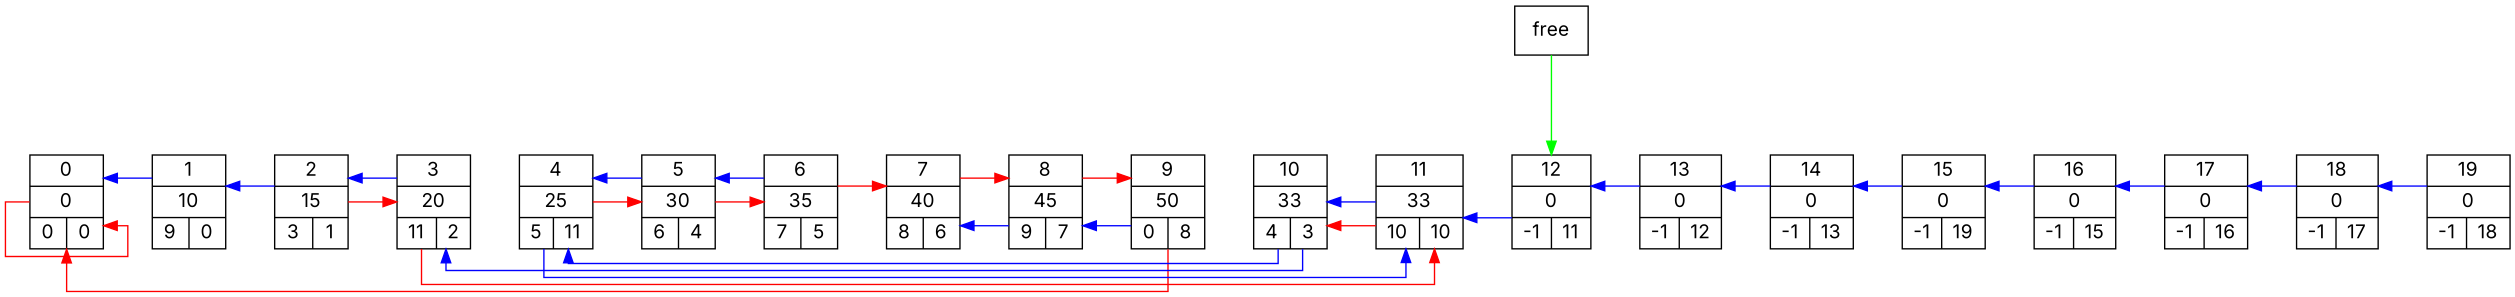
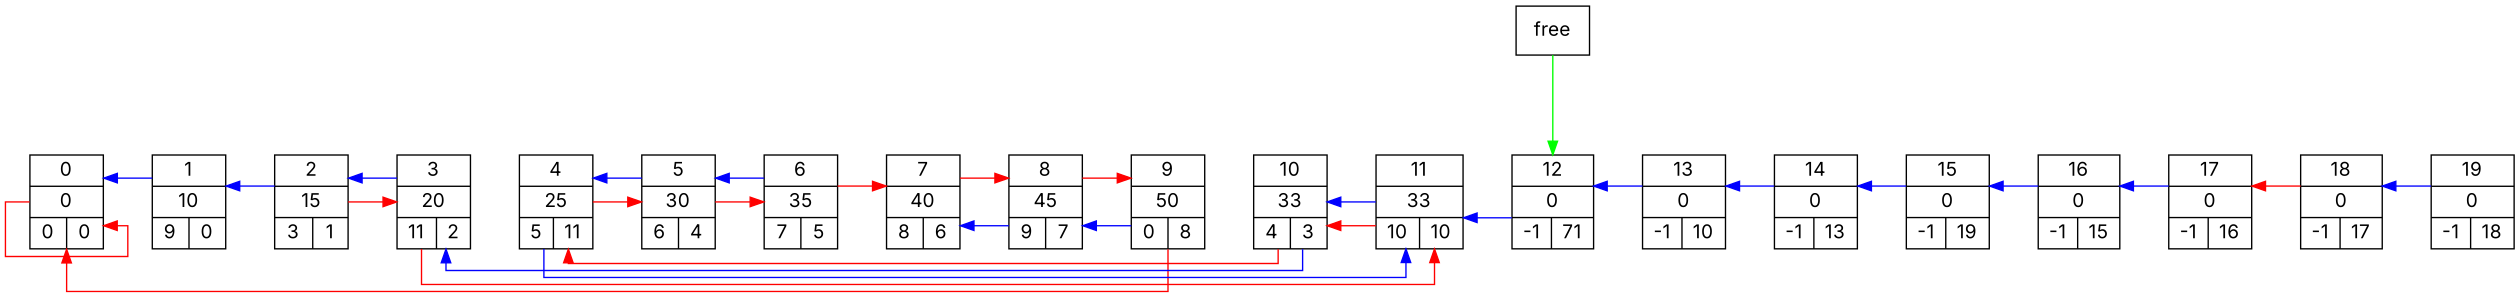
edge "18" -> "17": color blue -> red
node "12": text "11" -> "71"
node "13": text "12" -> "10"
edge "10" -> "4": color blue -> red
